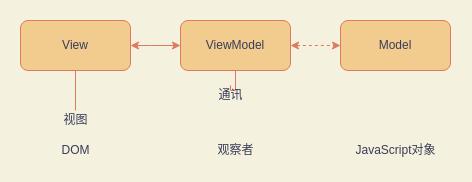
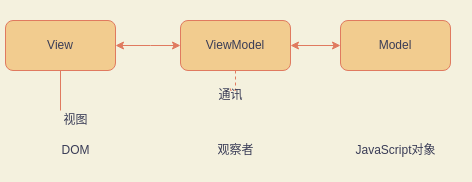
node "View": moved (76, 46) -> (61, 46)
edge "ViewModel" -- "Model": style dashed -> solid
edge "ViewModel" -- "通讯": style solid -> dashed
